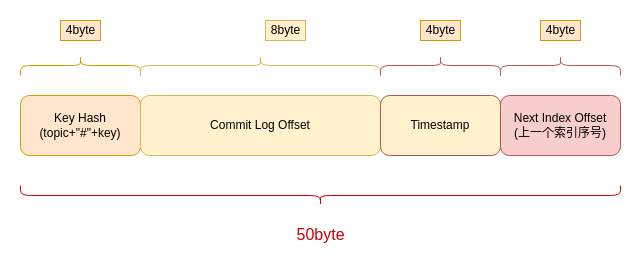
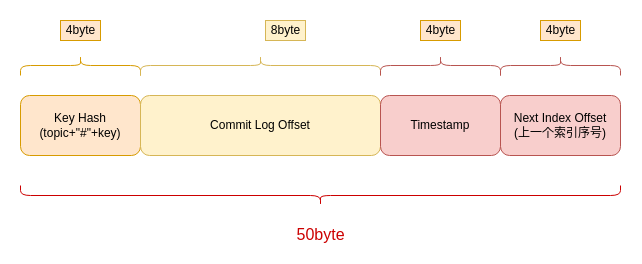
node "Timestamp": fillcolor #fff2cc -> #f8cecc
